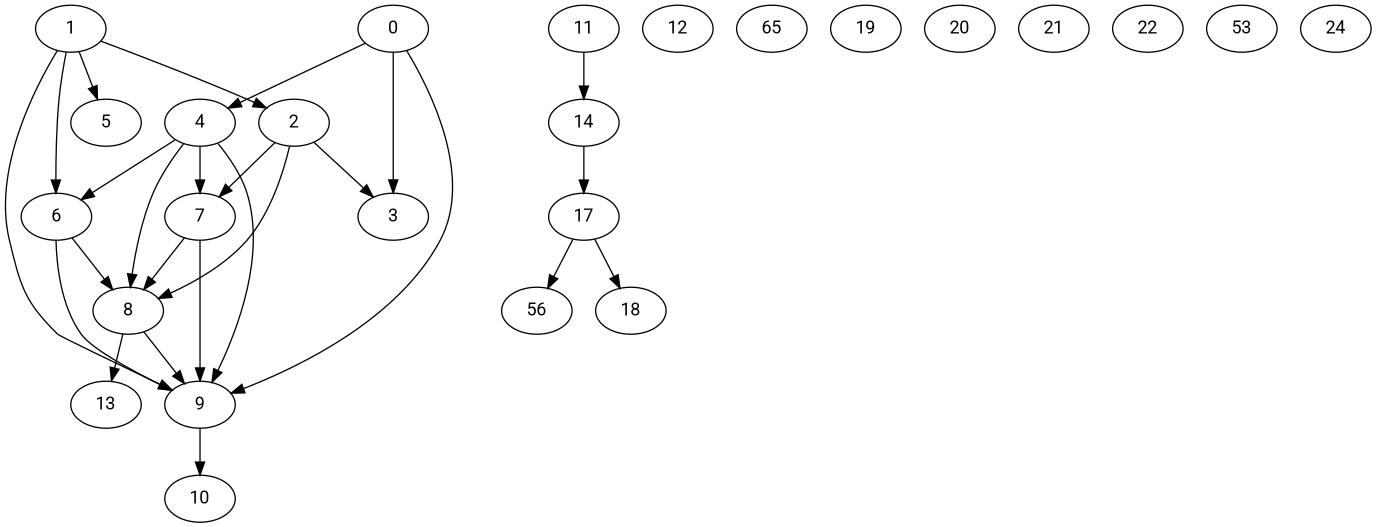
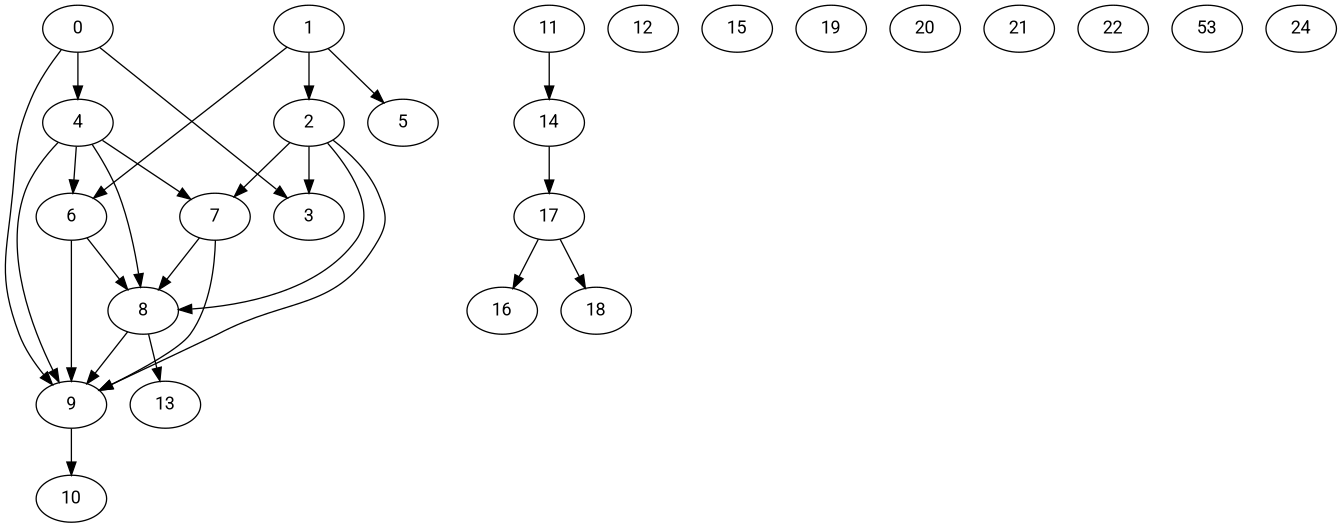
node "65": label "65" -> "15"
edge "1" -> "9": now "2" -> "9"
node "56": label "56" -> "16"
